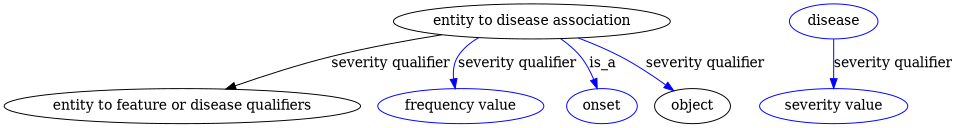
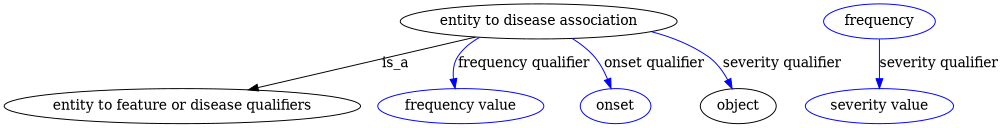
node "disease": label "disease" -> "frequency"
edge "entity to disease association" -> "entity to feature or disease qualifiers": label "severity qualifier" -> "is_a"
edge "entity to disease association" -> "frequency value": label "severity qualifier" -> "frequency qualifier"
edge "entity to disease association" -> "onset": label "is_a" -> "onset qualifier"
